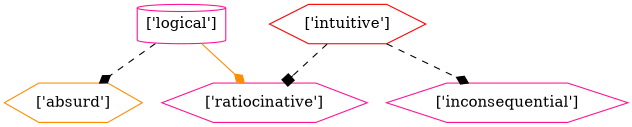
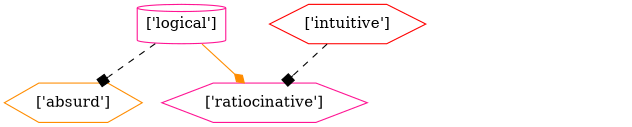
edge "['logical']" -> "['absurd']": arrowhead diamond -> box
node "['inconsequential']": removed
